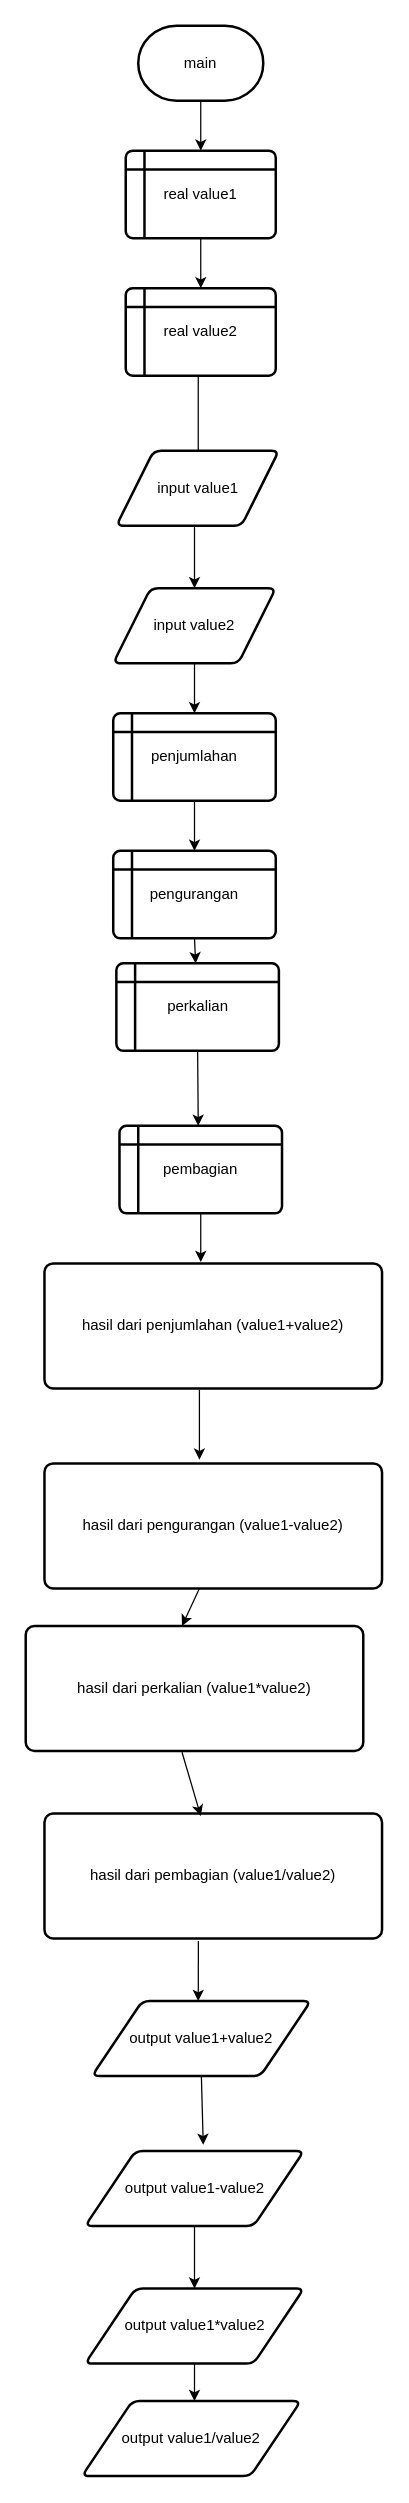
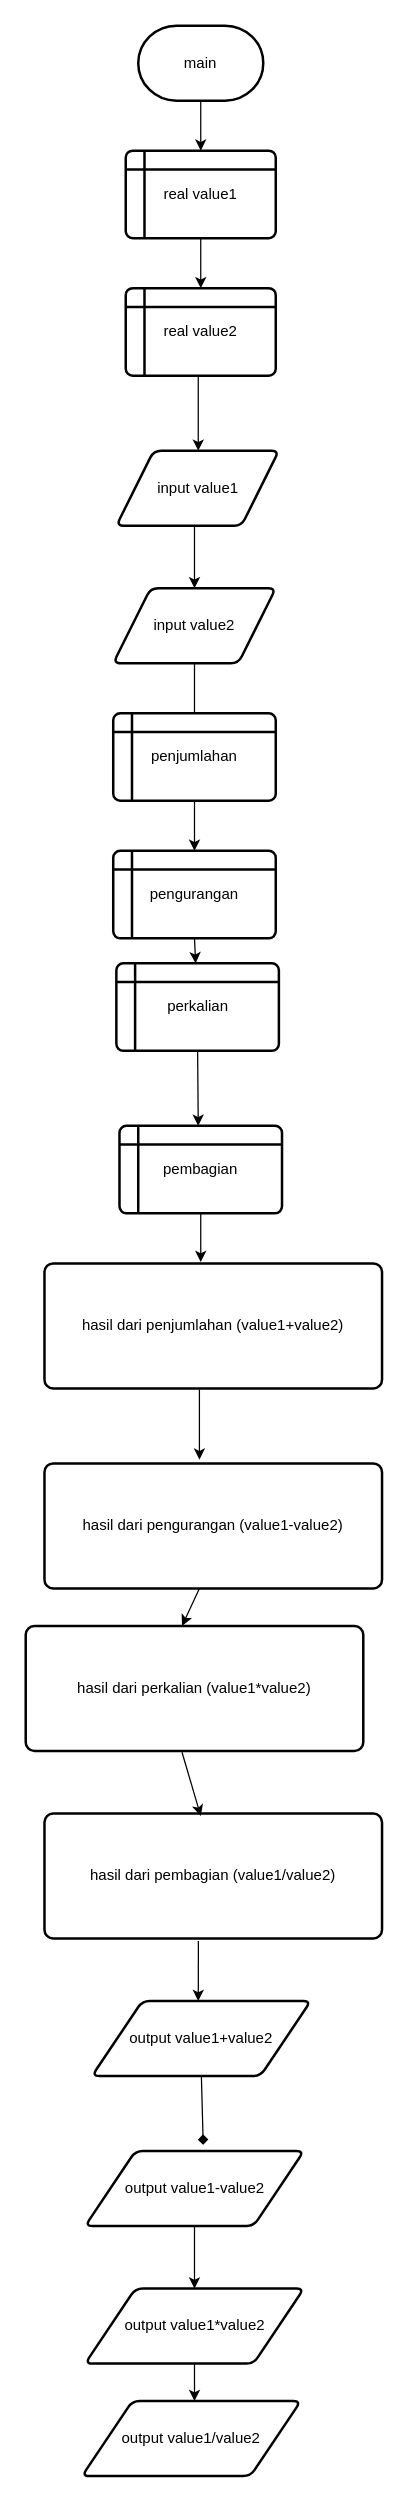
edge "real value2" -- "input value1": arrowhead none -> classic
edge "input value2" -> "penjumlahan": arrowhead classic -> none
edge "output value1+value2" -> "output value1-value2": arrowhead classic -> diamond
